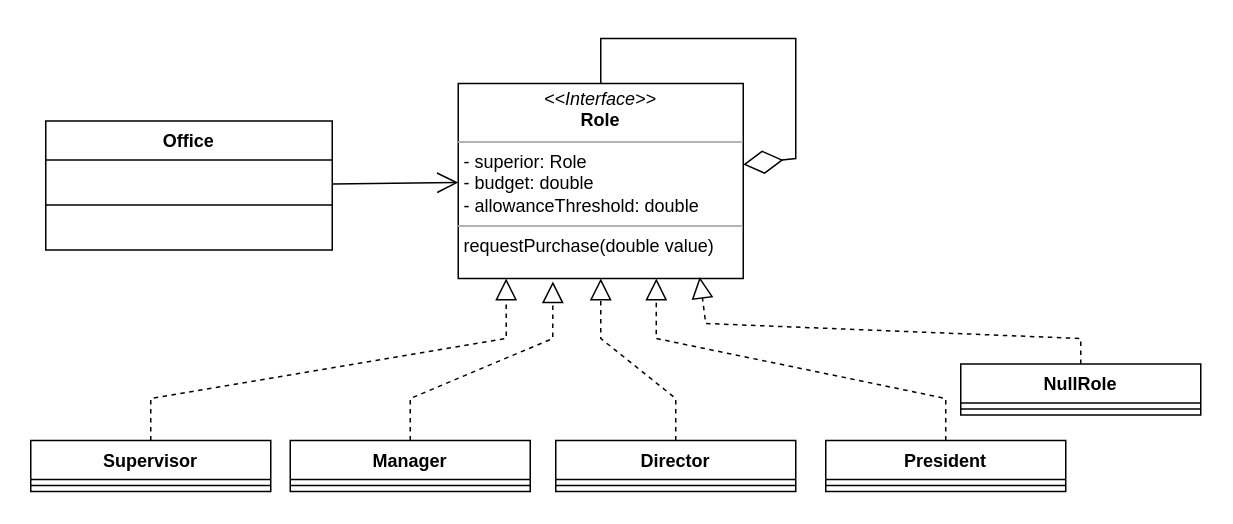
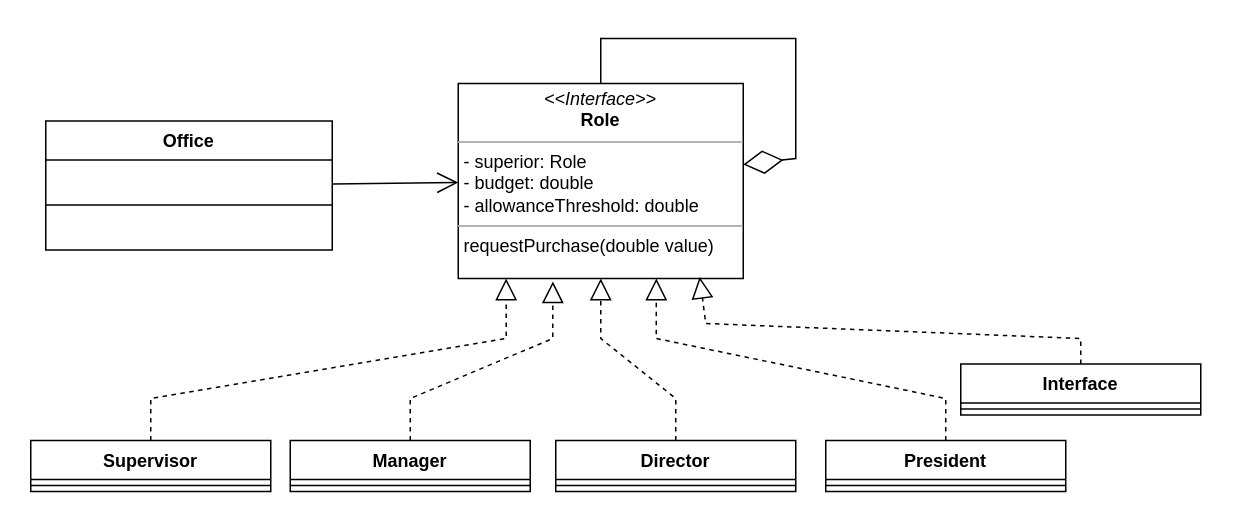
node "NullRole": label "NullRole" -> "Interface"
